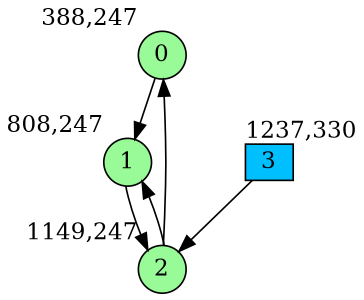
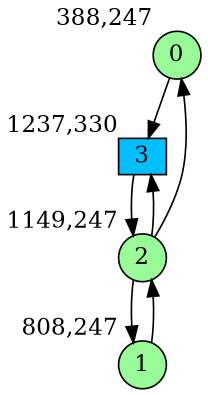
edge "0 388,247" -> "1 808,247": now "0 388,247" -> "3 1237,330"
edge "2 1149,247" -> "3 1237,330": added
